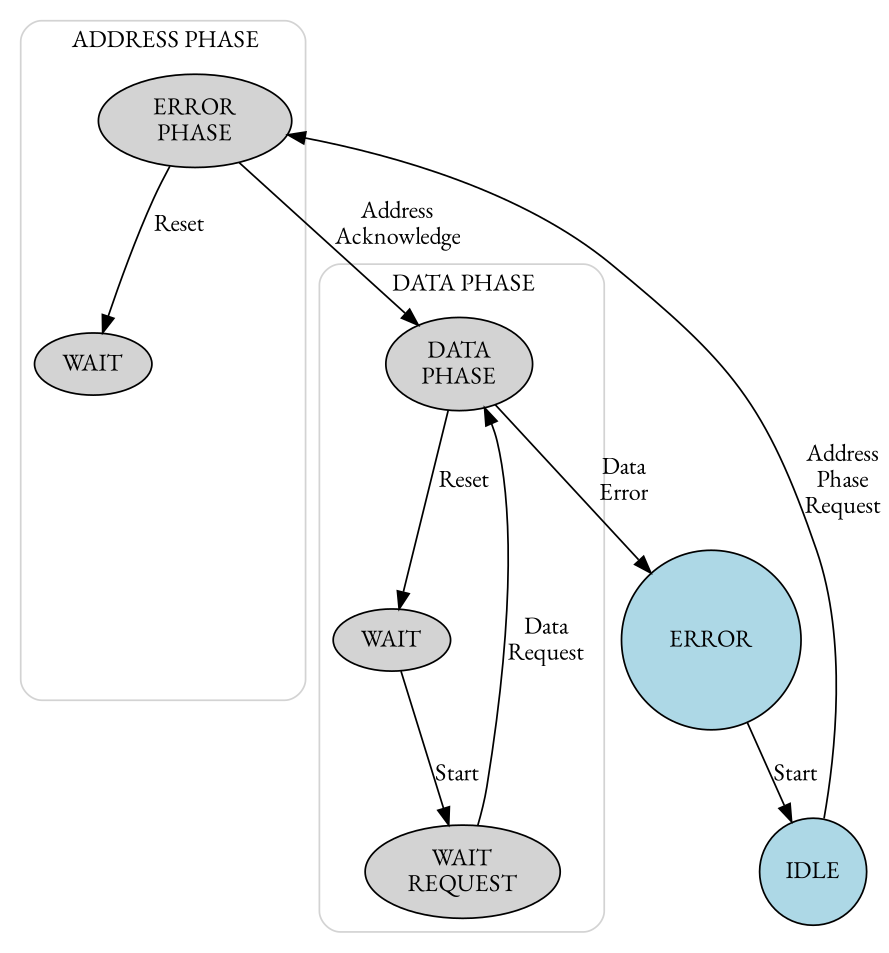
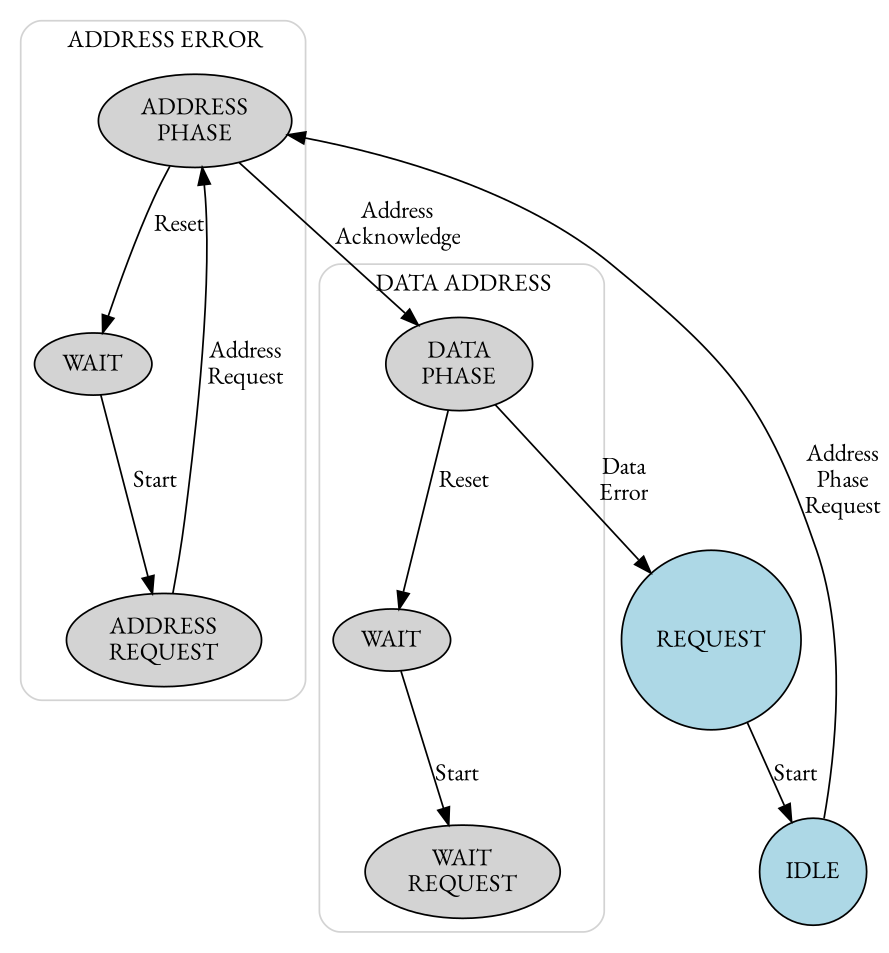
cluster " ADDRESS PHASE": label " ADDRESS PHASE" -> " ADDRESS ERROR"
node "ERROR PHASE": label "ERROR PHASE" -> "ADDRESS PHASE"
cluster " DATA PHASE": label " DATA PHASE" -> " DATA ADDRESS"
edge "WAIT REQUEST" -> "DATA PHASE": removed, label "Data Request"
node "ADDRESS REQUEST": added
node "ERROR": label "ERROR" -> "REQUEST"
